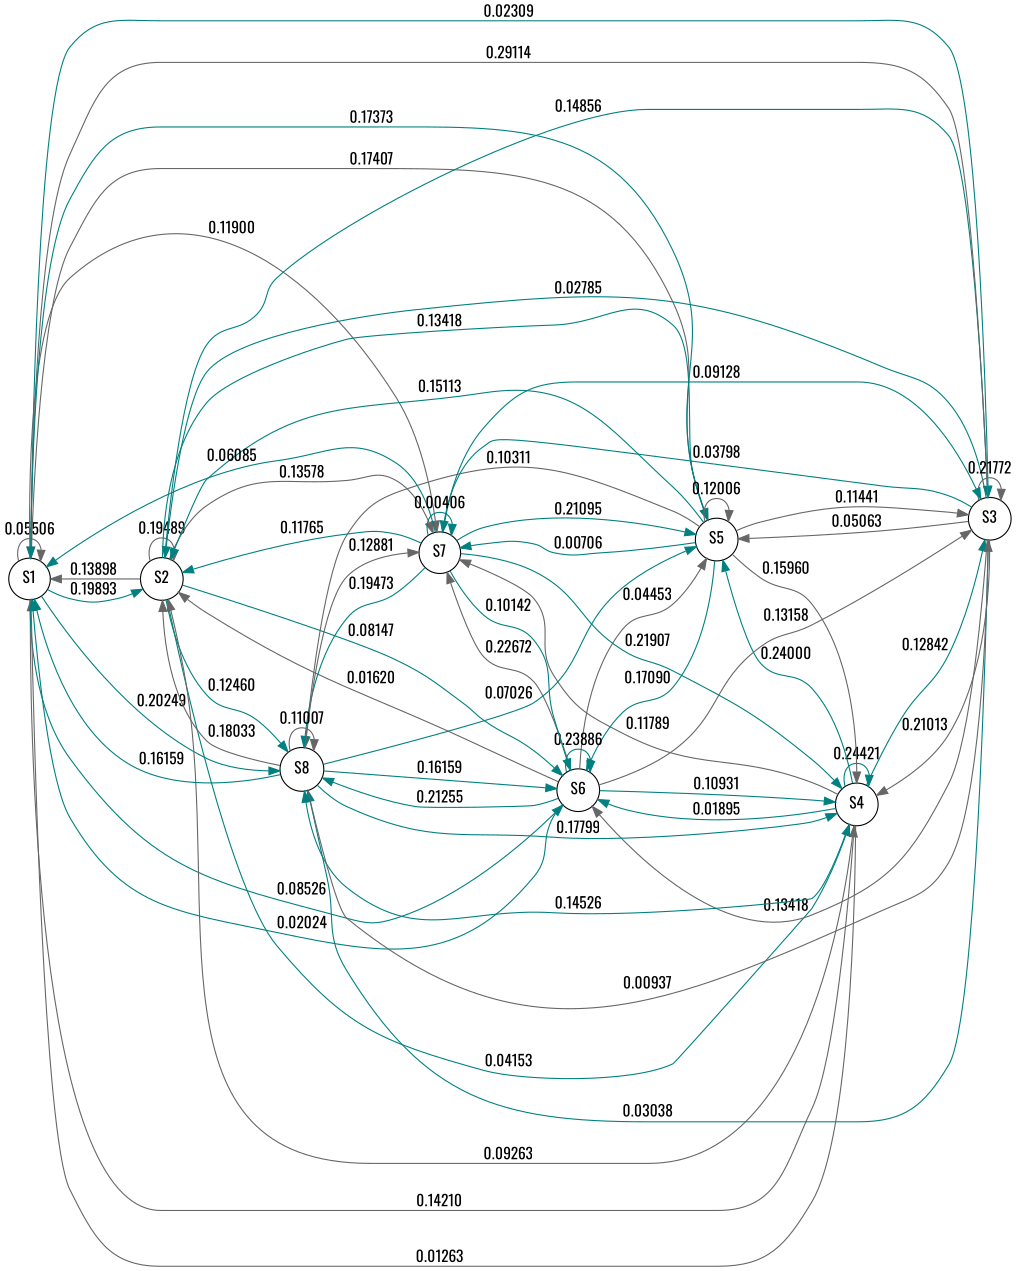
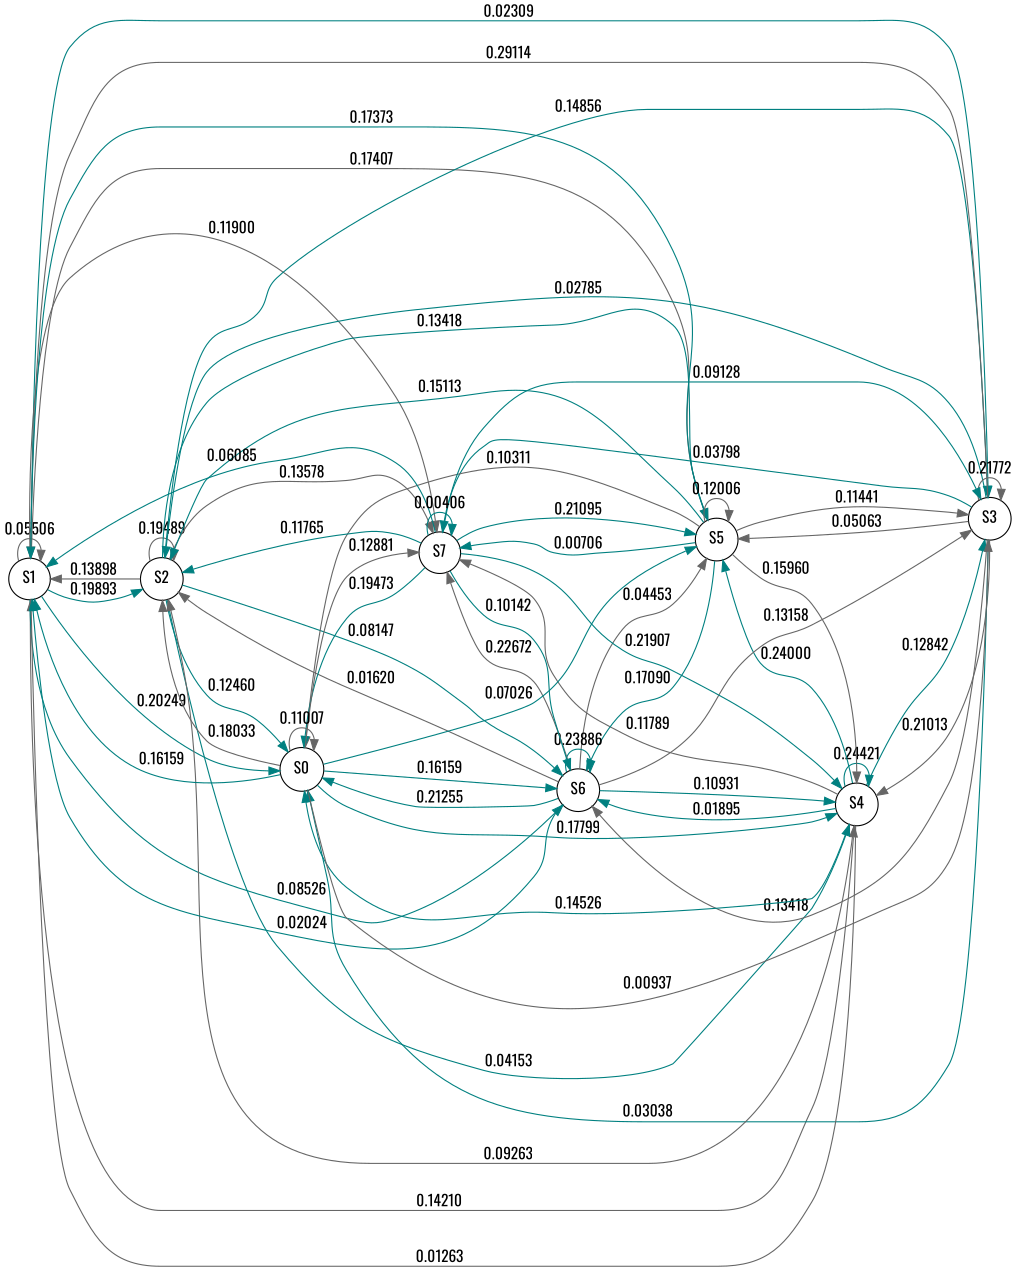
node "S8": label "S8" -> "S0"
